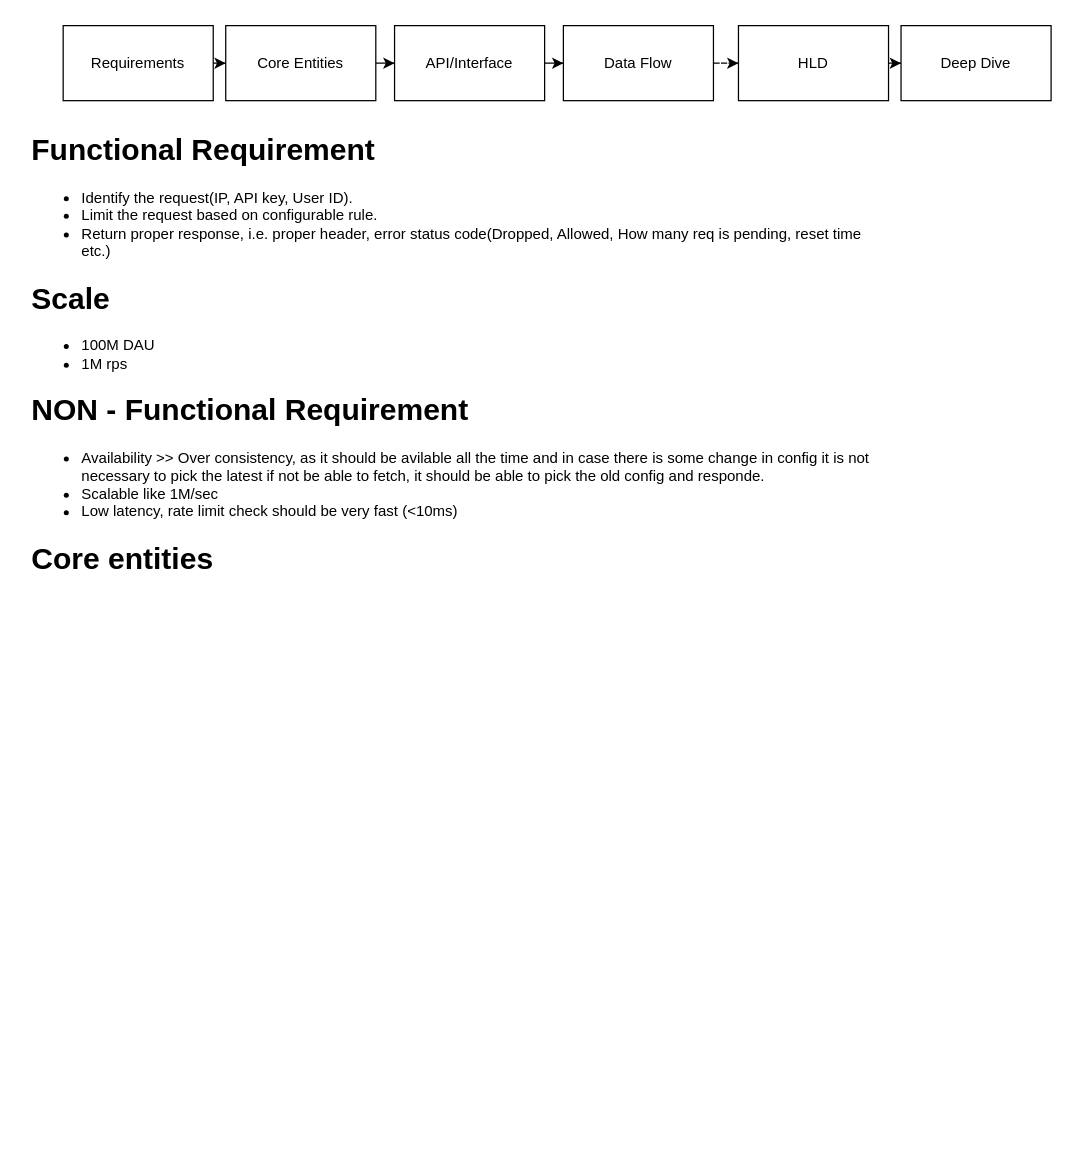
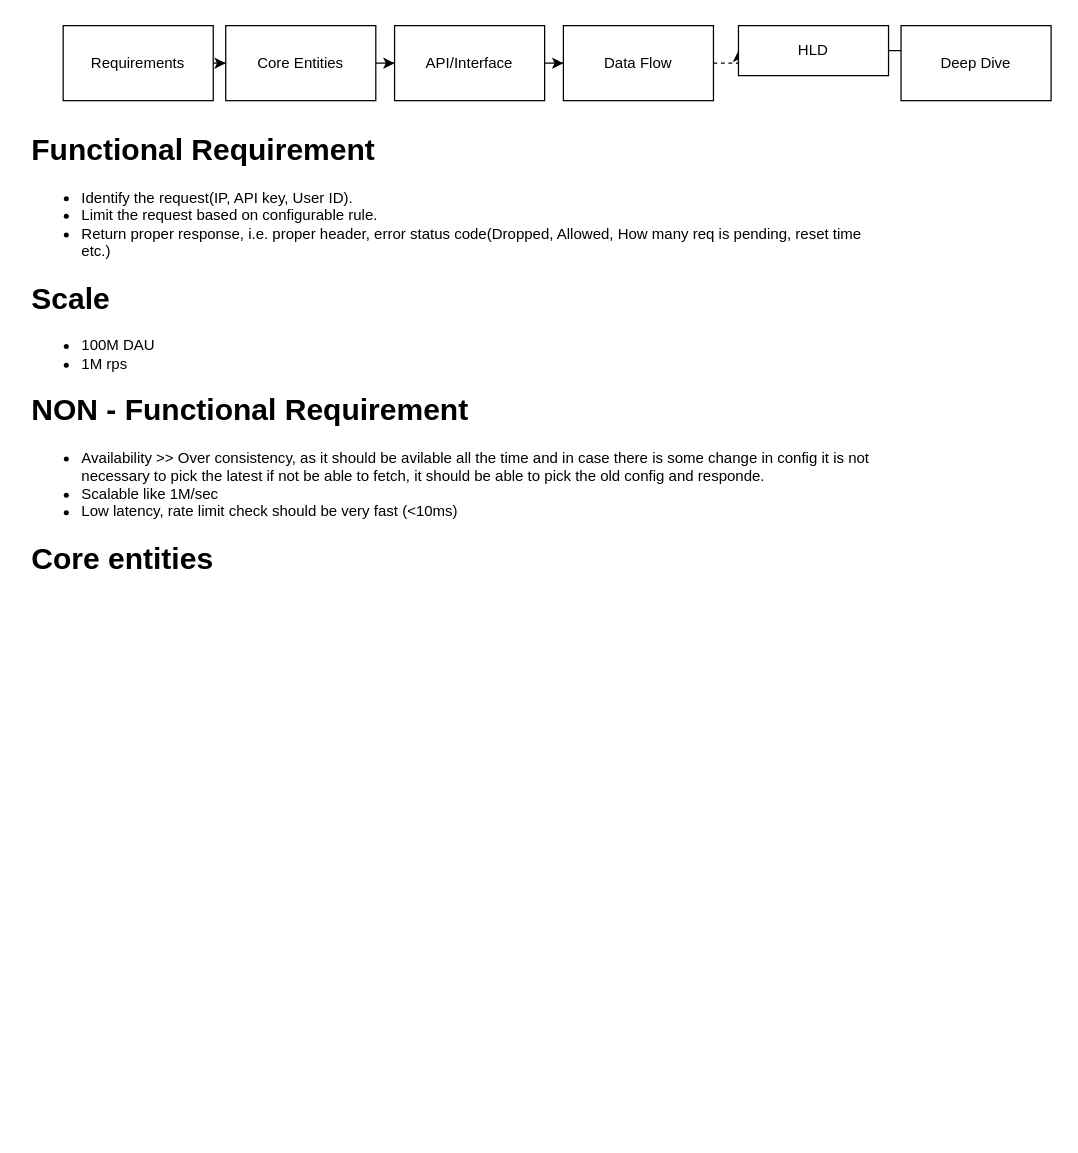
node "HLD": size 150x75 -> 150x50
